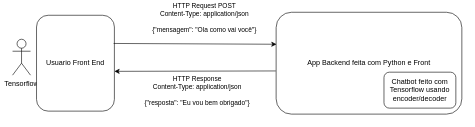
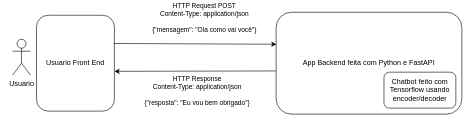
node "App Backend feita com Python e Front": label "App Backend feita com Python e Front" -> "App Backend feita com Python e FastAPI"
node "Tensorflow": label "Tensorflow" -> "Usuario"
